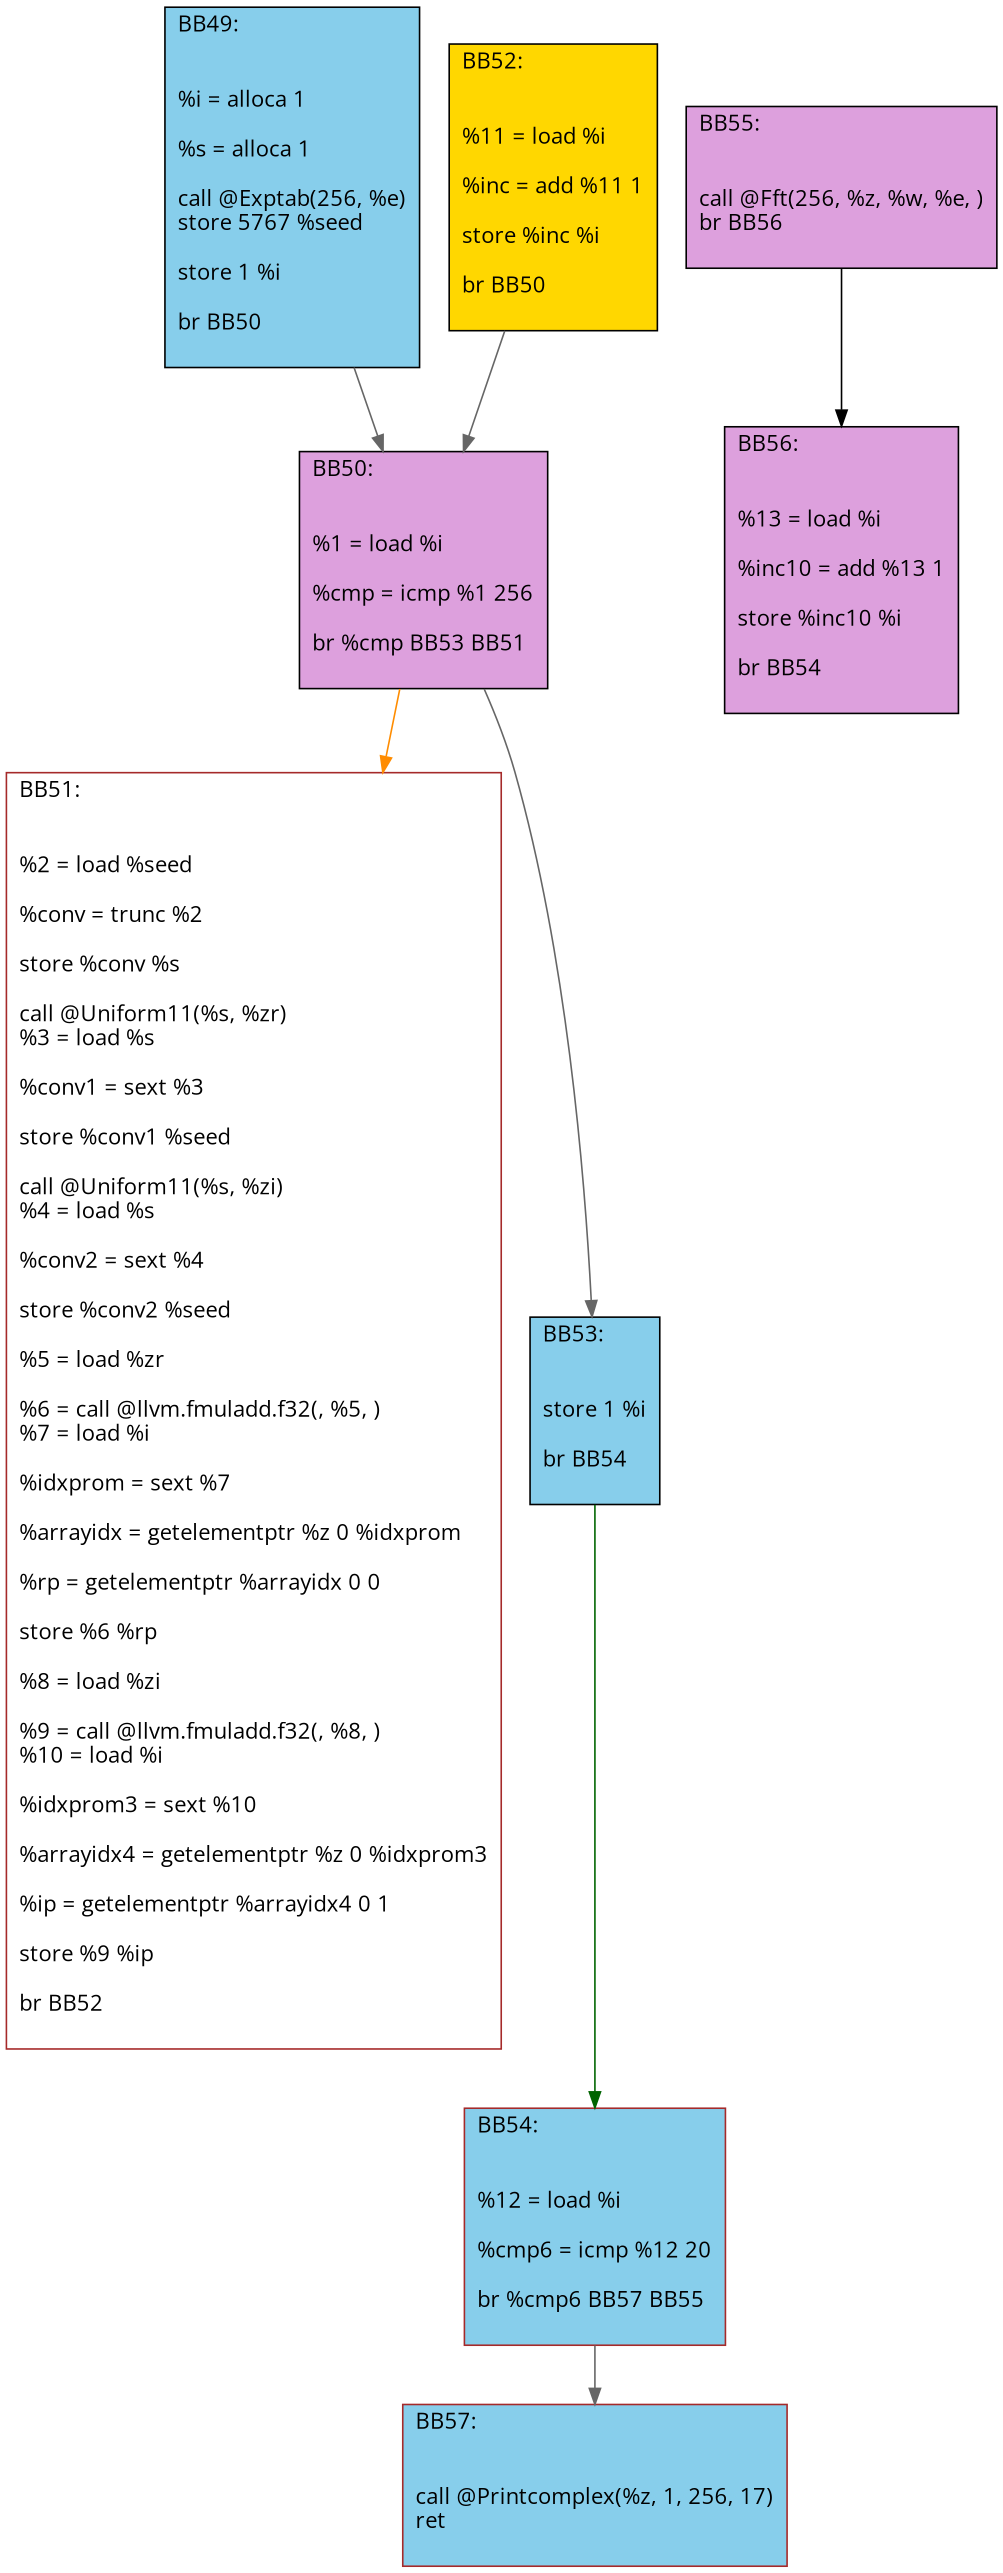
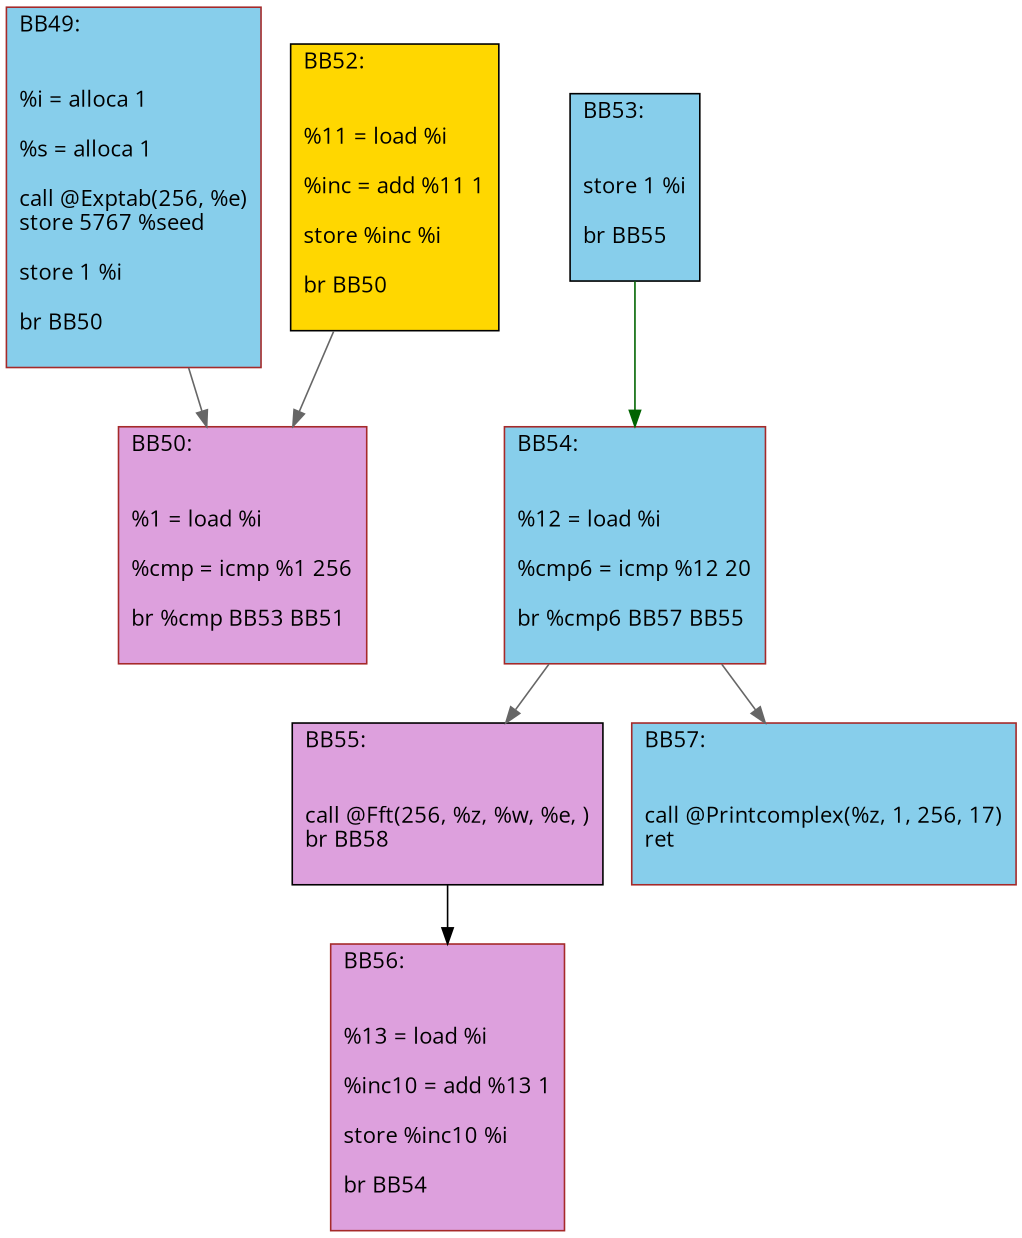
node "BB49:": color black -> brown
node "BB55:": text "br BB56" -> "br BB58"
node "BB50:": color black -> brown
node "BB56:": color black -> brown
edge "BB54:" -> "BB55:": added
edge "BB50:" -> "BB53:": removed
node "BB51:": removed
node "BB53:": text "br BB54" -> "br BB55"
